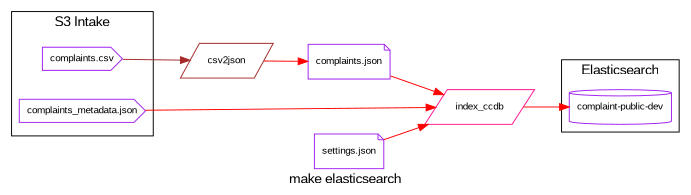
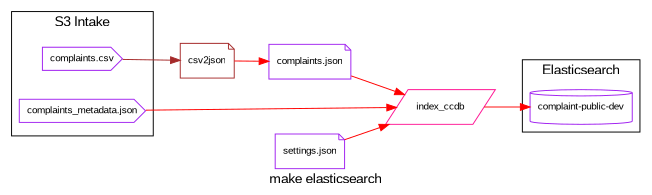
node "csv2json": shape parallelogram -> note
